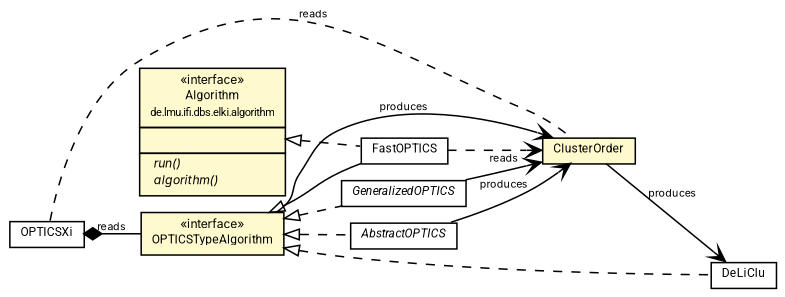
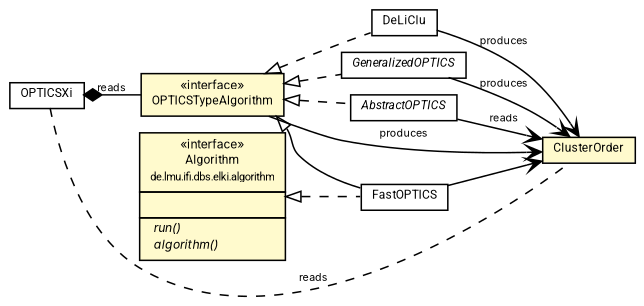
edge "FastOPTICS" -> "ClusterOrder": style dashed -> solid
edge "GeneralizedOPTICS" -> "ClusterOrder": label "reads" -> "produces"
edge "AbstractOPTICS" -> "ClusterOrder": label "produces" -> "reads"
edge "ClusterOrder" -> "DeLiClu": reversed
